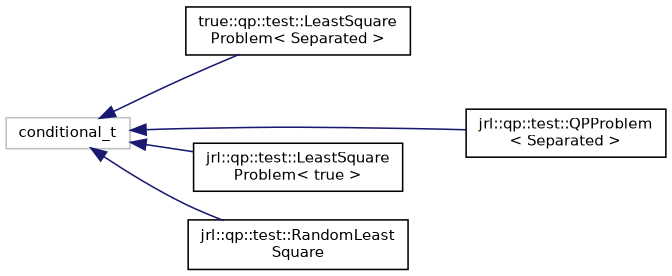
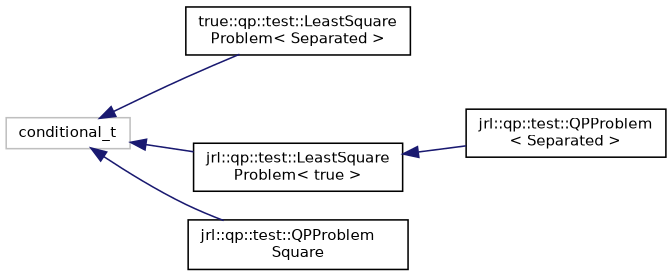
edge "jrl::qp::test::QPProblem < Separated >" -> "conditional_t": now "jrl::qp::test::QPProblem < Separated >" -> "jrl::qp::test::LeastSquare Problem< true >"
node "jrl::qp::test::RandomLeast Square": label "jrl::qp::test::RandomLeast Square" -> "jrl::qp::test::QPProblem Square"
